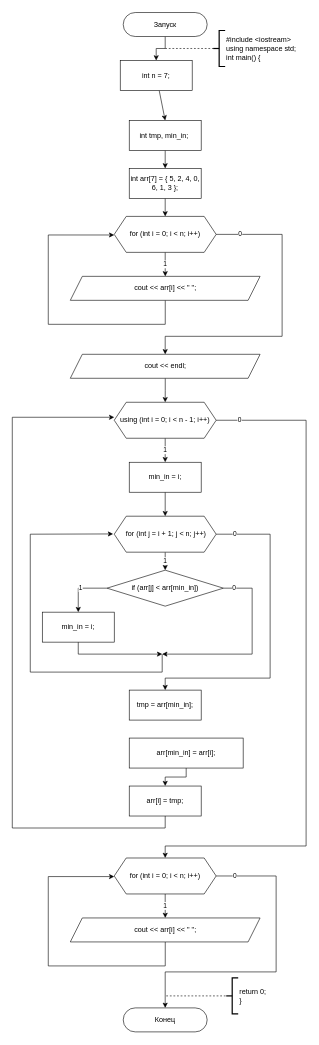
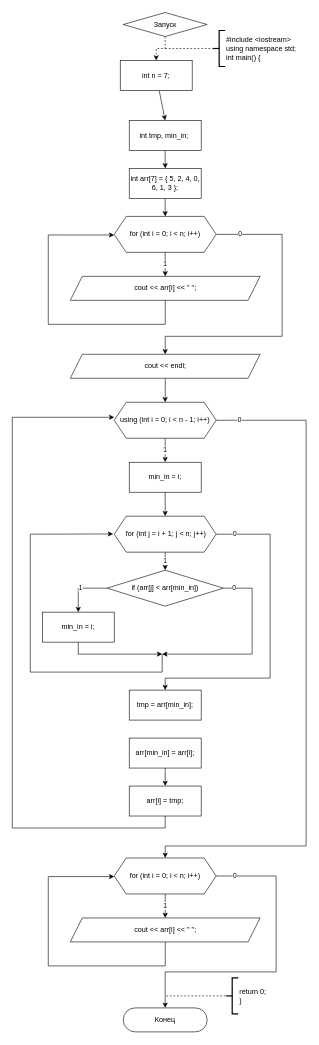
node "Запуск": shape rounded rectangle -> diamond
edge "Запуск" -> "int n = 7;": style solid -> dashed
node "arr[min_in] = arr[i];": size 114x30 -> 72x30
